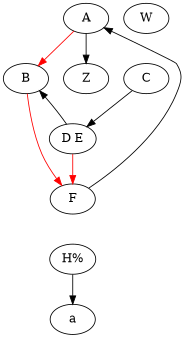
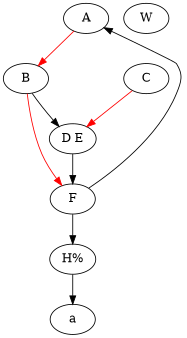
node "Z": removed
edge "C" -> "D E": color black -> red
edge "D E" -> "B": reversed
edge "D E" -> "F": color red -> black
edge "F" -> "H%": added
